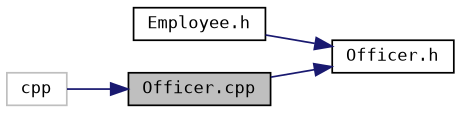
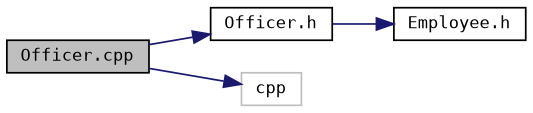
edge "Employee.h" -> "Officer.h": reversed
edge "cpp" -> "Officer.cpp": reversed
